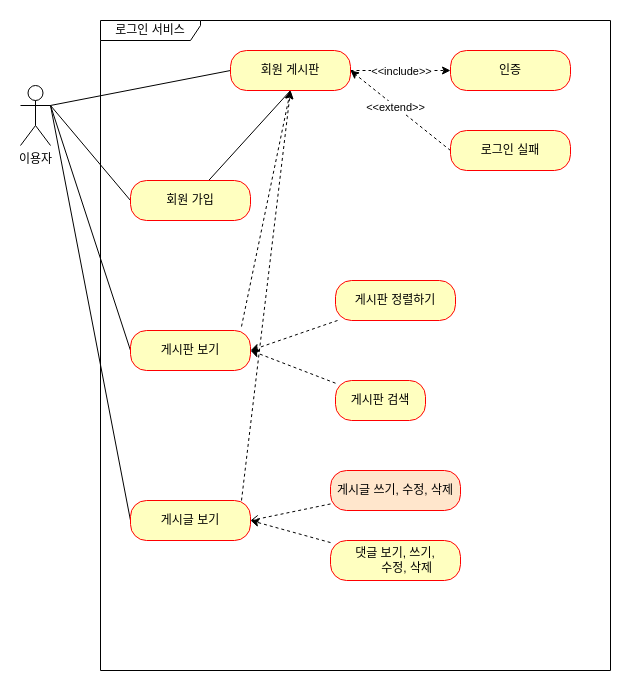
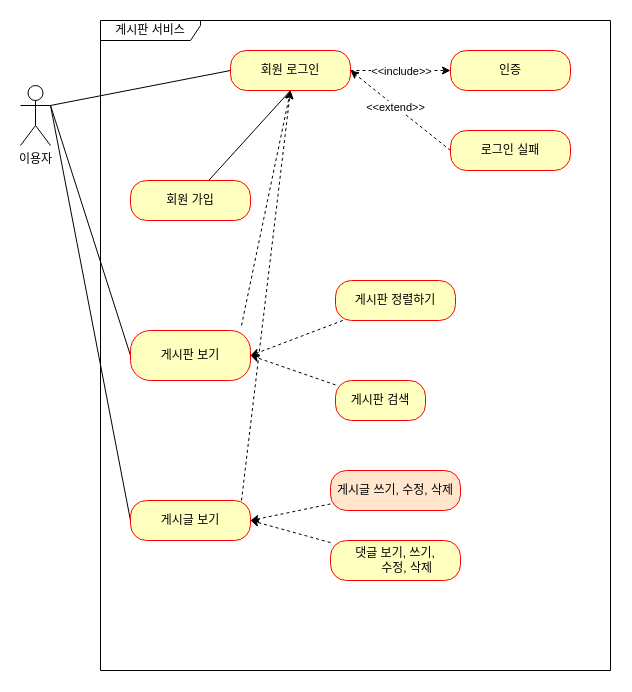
node "로그인 서비스": label "로그인 서비스" -> "게시판 서비스"
node "회원 게시판": label "회원 게시판" -> "회원 로그인"
edge "이용자" -- "회원 가입": removed
node "게시판 보기": size 120x40 -> 120x50
edge "게시글 쓰기, 수정, 삭제" -> "게시글 보기": arrowhead open -> classic
